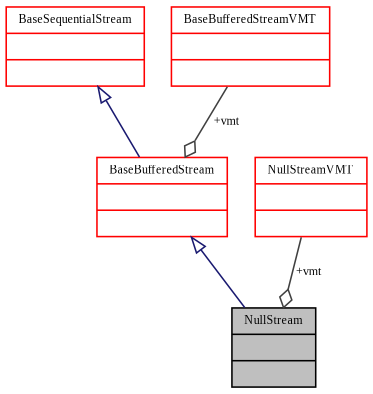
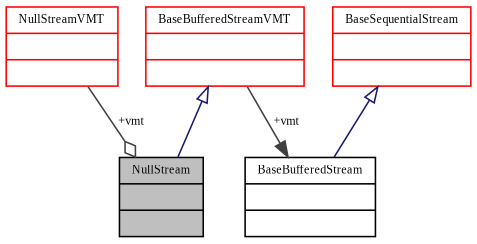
edge "BaseBufferedStreamVMT" -> "BaseBufferedStream": arrowhead odiamond -> normal
node "BaseBufferedStream": color red -> black
edge "NullStream" -> "BaseBufferedStream": now "NullStream" -> "BaseBufferedStreamVMT"
